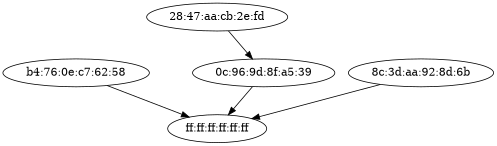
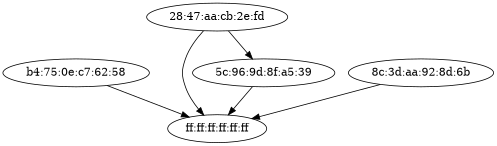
edge "28:47:aa:cb:2e:fd" -> "ff:ff:ff:ff:ff:ff": added
node "b4:76:0e:c7:62:58": label "b4:76:0e:c7:62:58" -> "b4:75:0e:c7:62:58"
node "0c:96:9d:8f:a5:39": label "0c:96:9d:8f:a5:39" -> "5c:96:9d:8f:a5:39"
